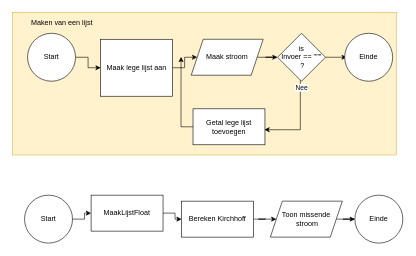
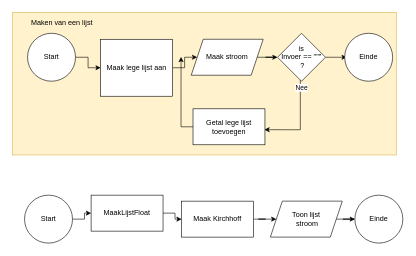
node "Bereken Kirchhoff": label "Bereken Kirchhoff" -> "Maak Kirchhoff"
node "Toon missende stroom": label "Toon missende stroom" -> "Toon lijst stroom"
